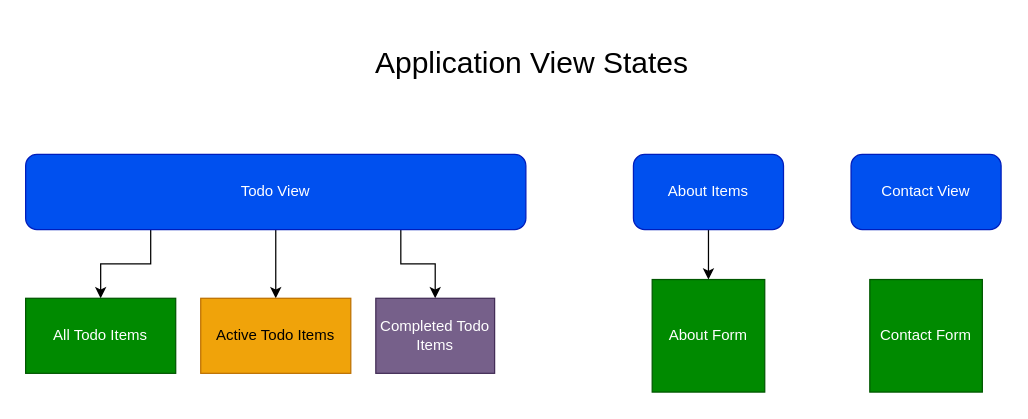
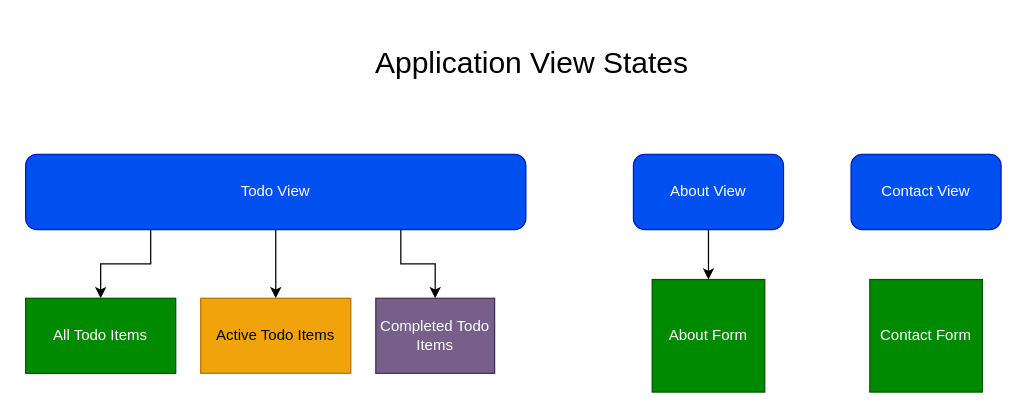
node "About Items": label "About Items" -> "About View"
